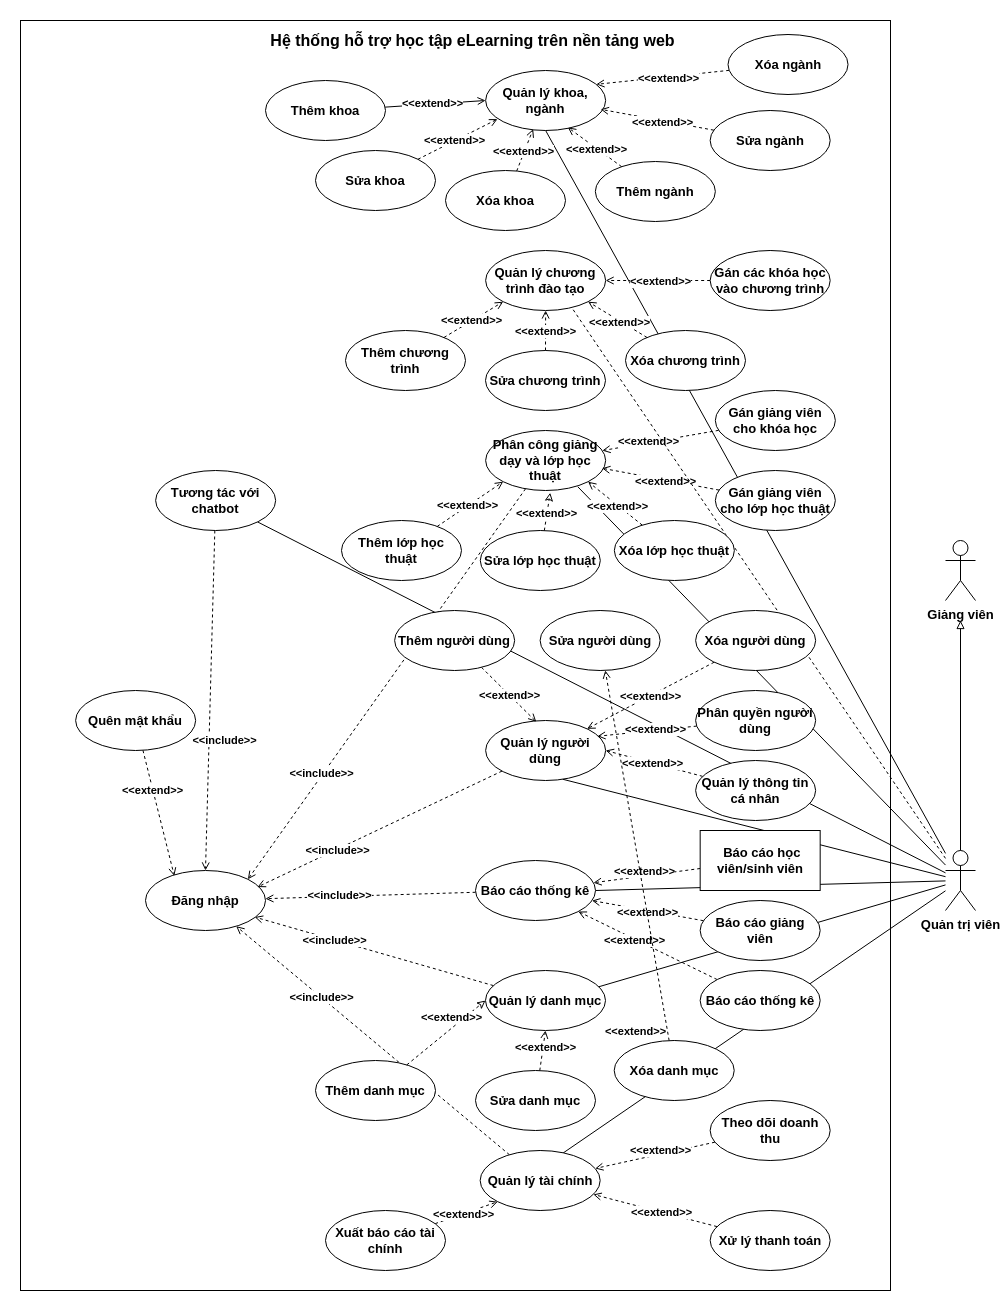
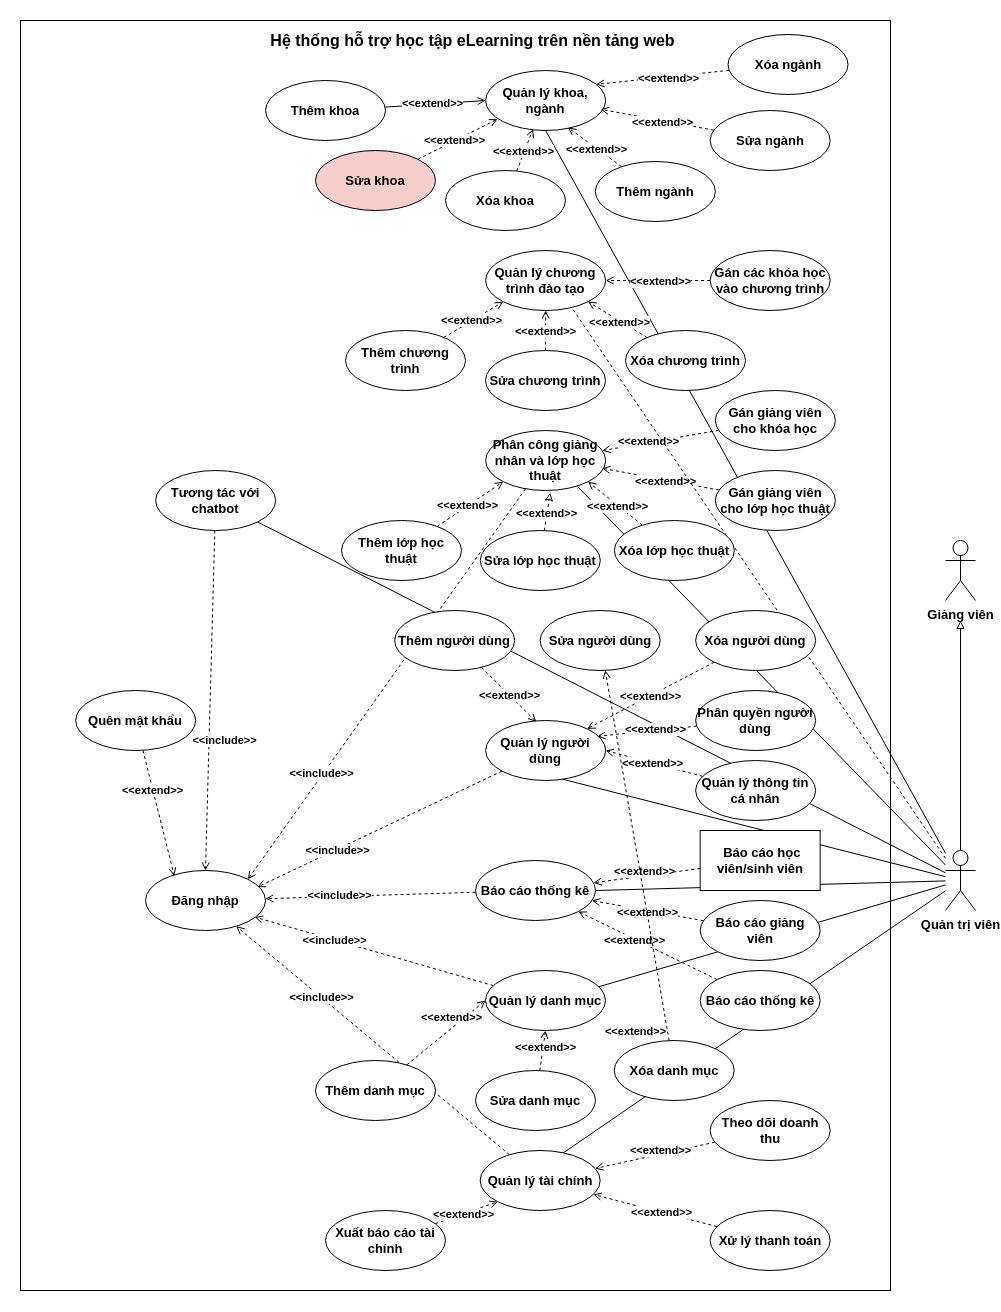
node "Sửa khoa": fillcolor #ffffff -> #f8cecc
node "Phân công giảng dạy và lớp học thuật": label "Phân công giảng dạy và lớp học thuật" -> "Phân công giảng nhân và lớp học thuật"
edge "Thêm danh mục" -> "Quản lý danh mục": arrowhead classic -> open
